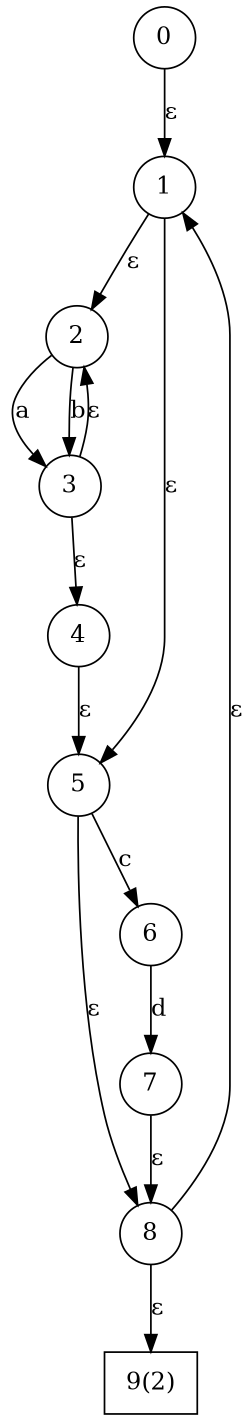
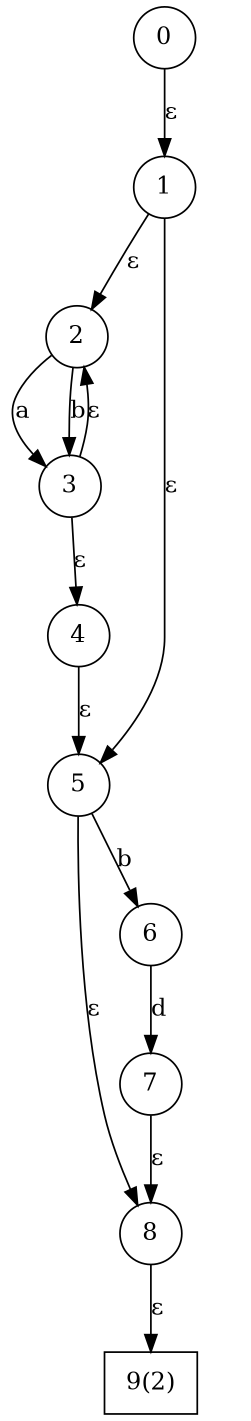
edge "8" -> "1": removed, label "ε"
edge "5" -> "6": label "c" -> "b"
